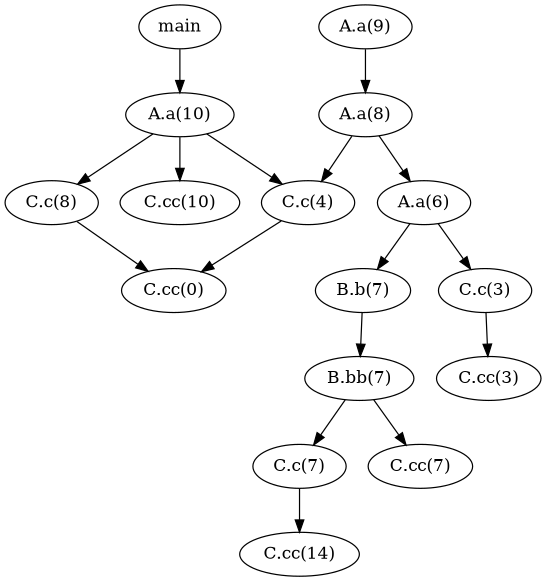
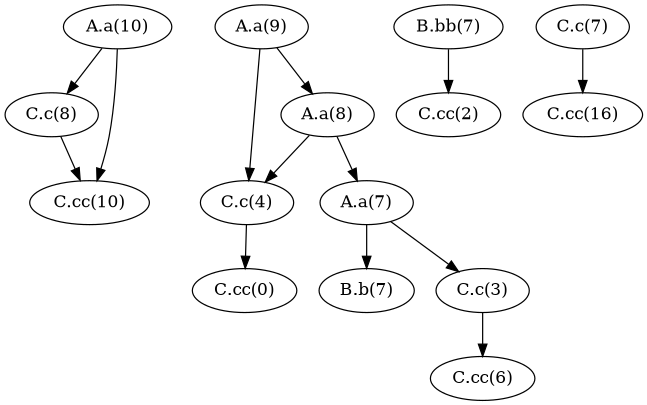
node "main": removed
edge "A.a(10)" -> "C.c(4)": now "A.a(9)" -> "C.c(4)"
node "A.a(6)": label "A.a(6)" -> "A.a(7)"
edge "C.c(8)" -> "C.cc(0)": now "C.c(8)" -> "C.cc(10)"
edge "B.b(7)" -> "B.bb(7)": removed
node "C.cc(3)": label "C.cc(3)" -> "C.cc(6)"
edge "B.bb(7)" -> "C.c(7)": removed
node "C.cc(7)": label "C.cc(7)" -> "C.cc(2)"
node "C.cc(14)": label "C.cc(14)" -> "C.cc(16)"
